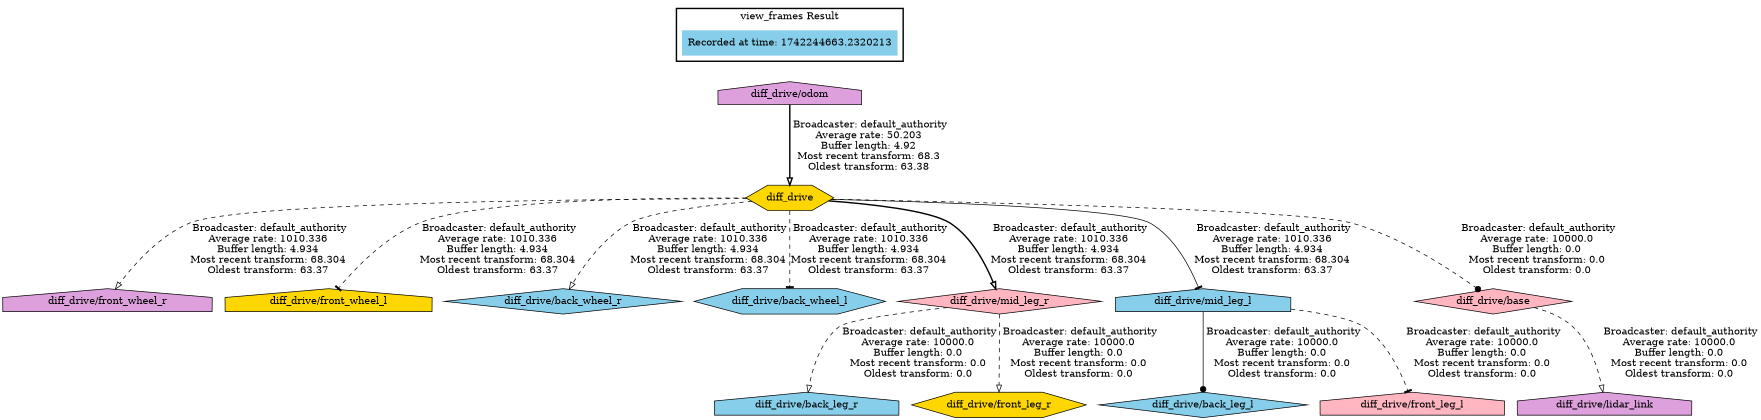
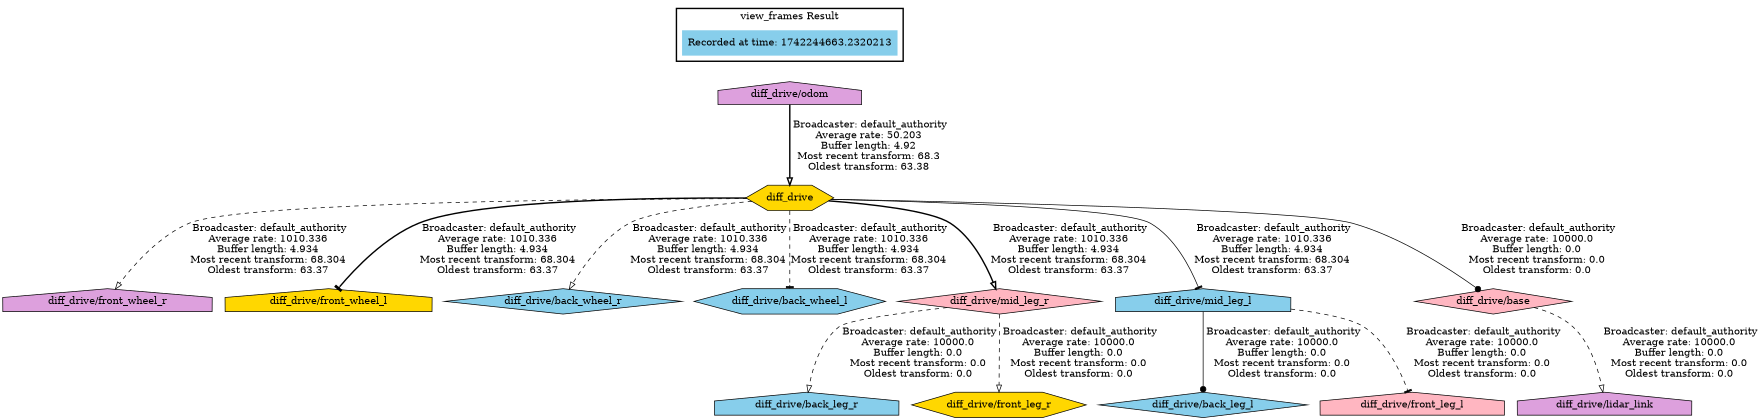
edge "diff_drive" -> "diff_drive/front_wheel_l": style dashed -> bold
edge "diff_drive" -> "diff_drive/base": style dashed -> solid
